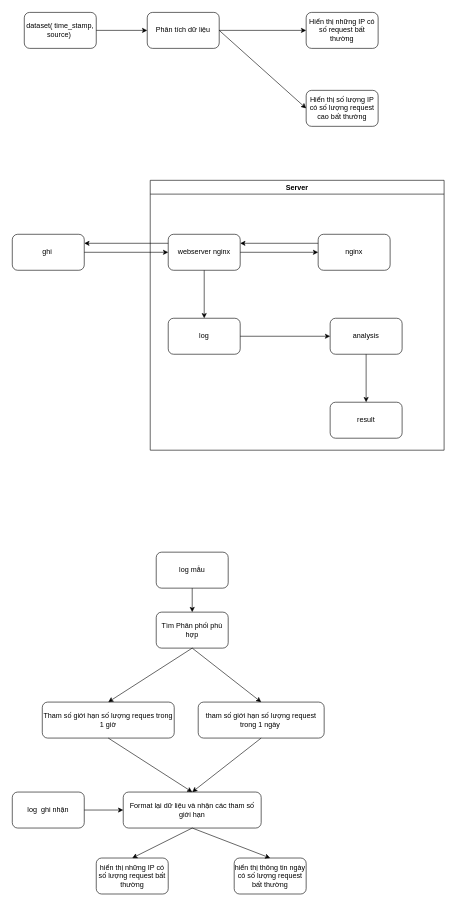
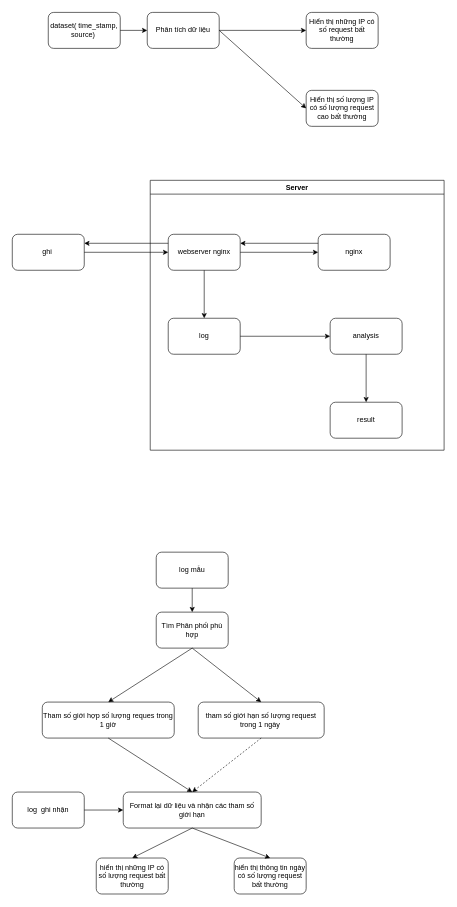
node "dataset( time_stamp, source)": moved (60, 30) -> (84, 30)
node "Tham số giới hạn số lượng reques trong 1 giờ": label "Tham số giới hạn số lượng reques trong 1 giờ" -> "Tham số giới hợp số lượng reques trong 1 giờ"
edge "tham số giới hạn số lượng request trong 1 ngày" -> "Format lại dữ liệu và nhận các tham số giới hạn": style solid -> dashed
